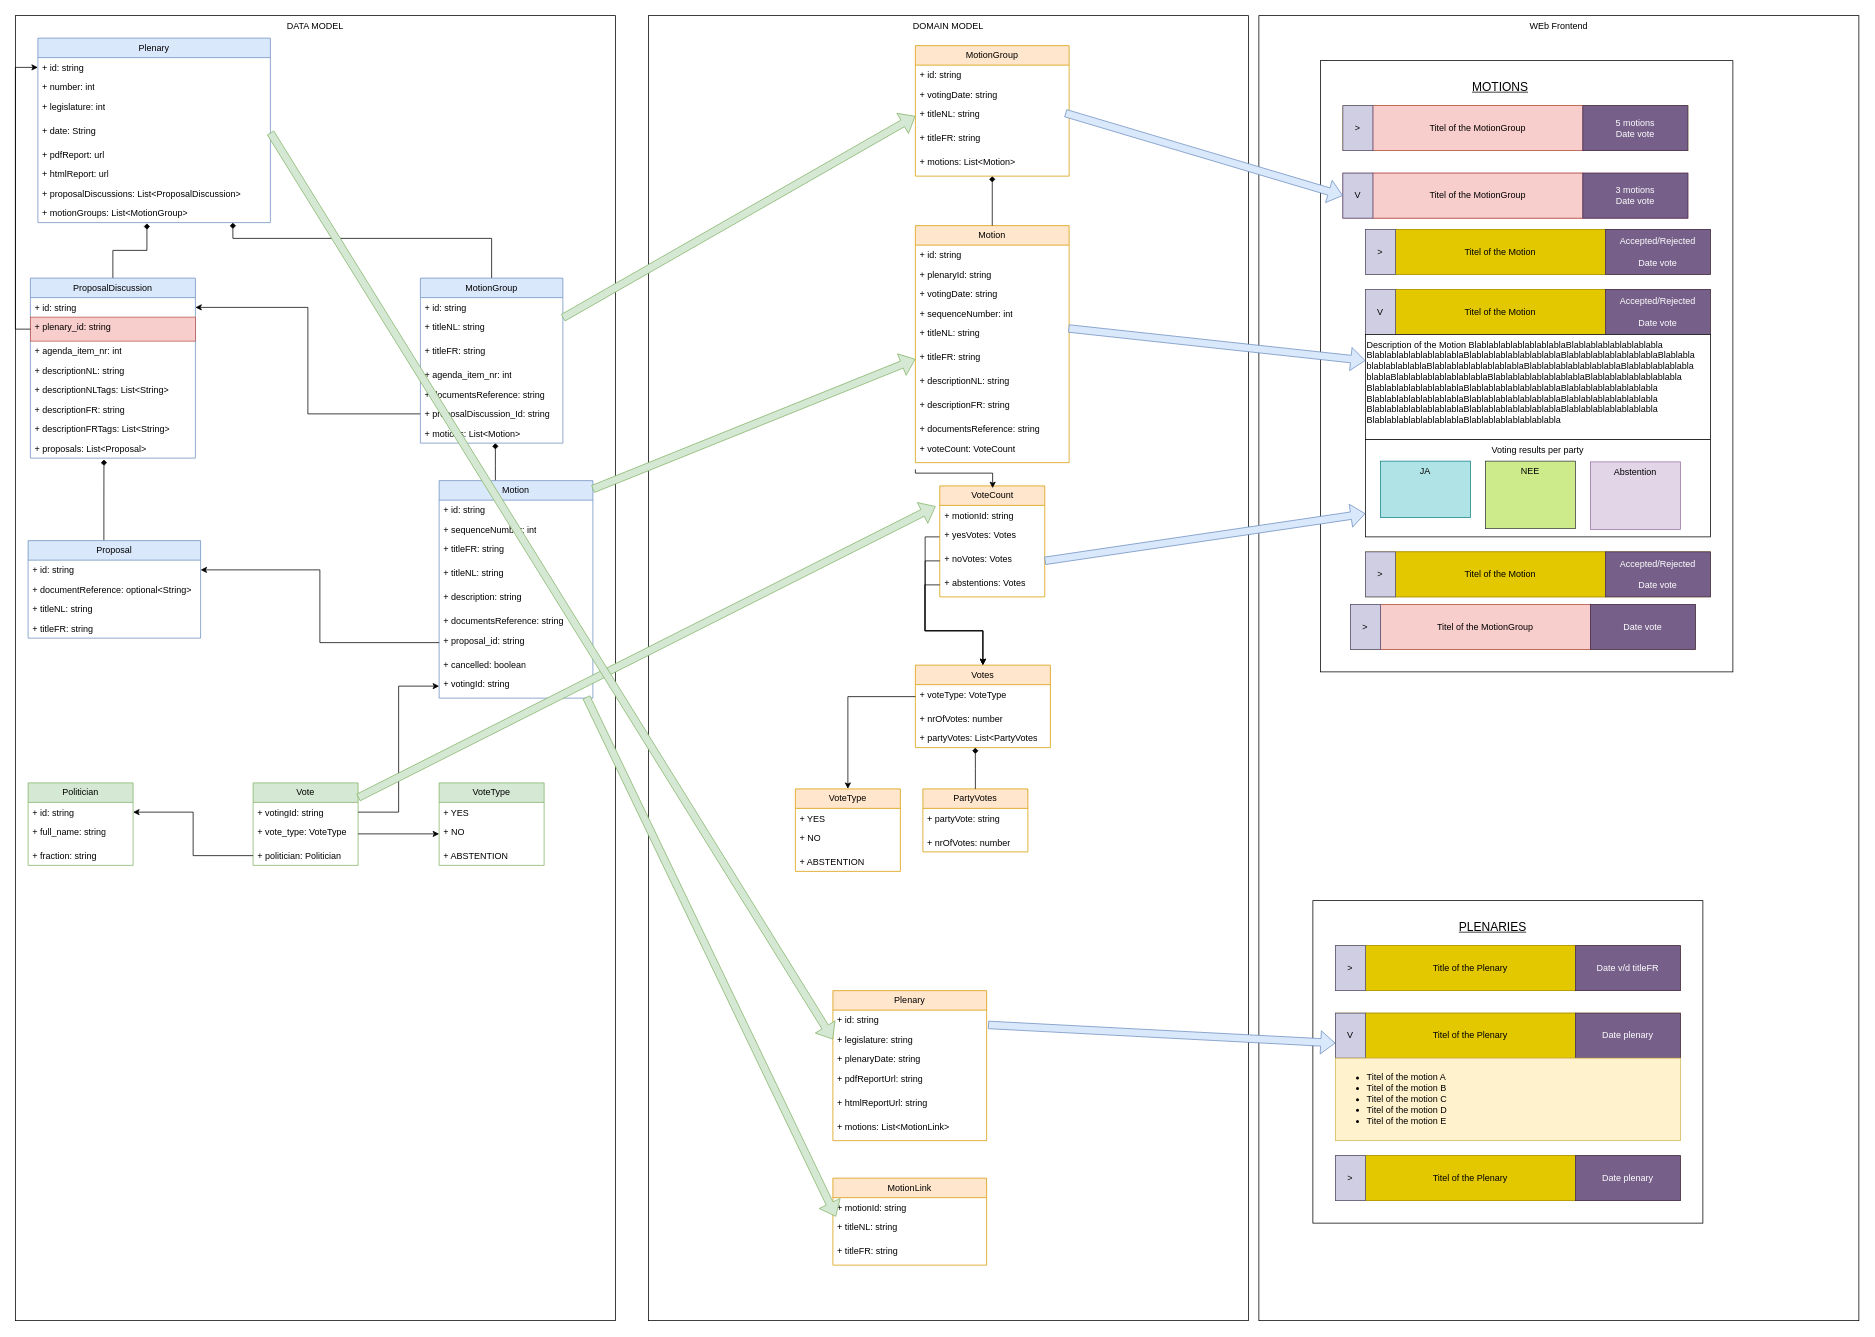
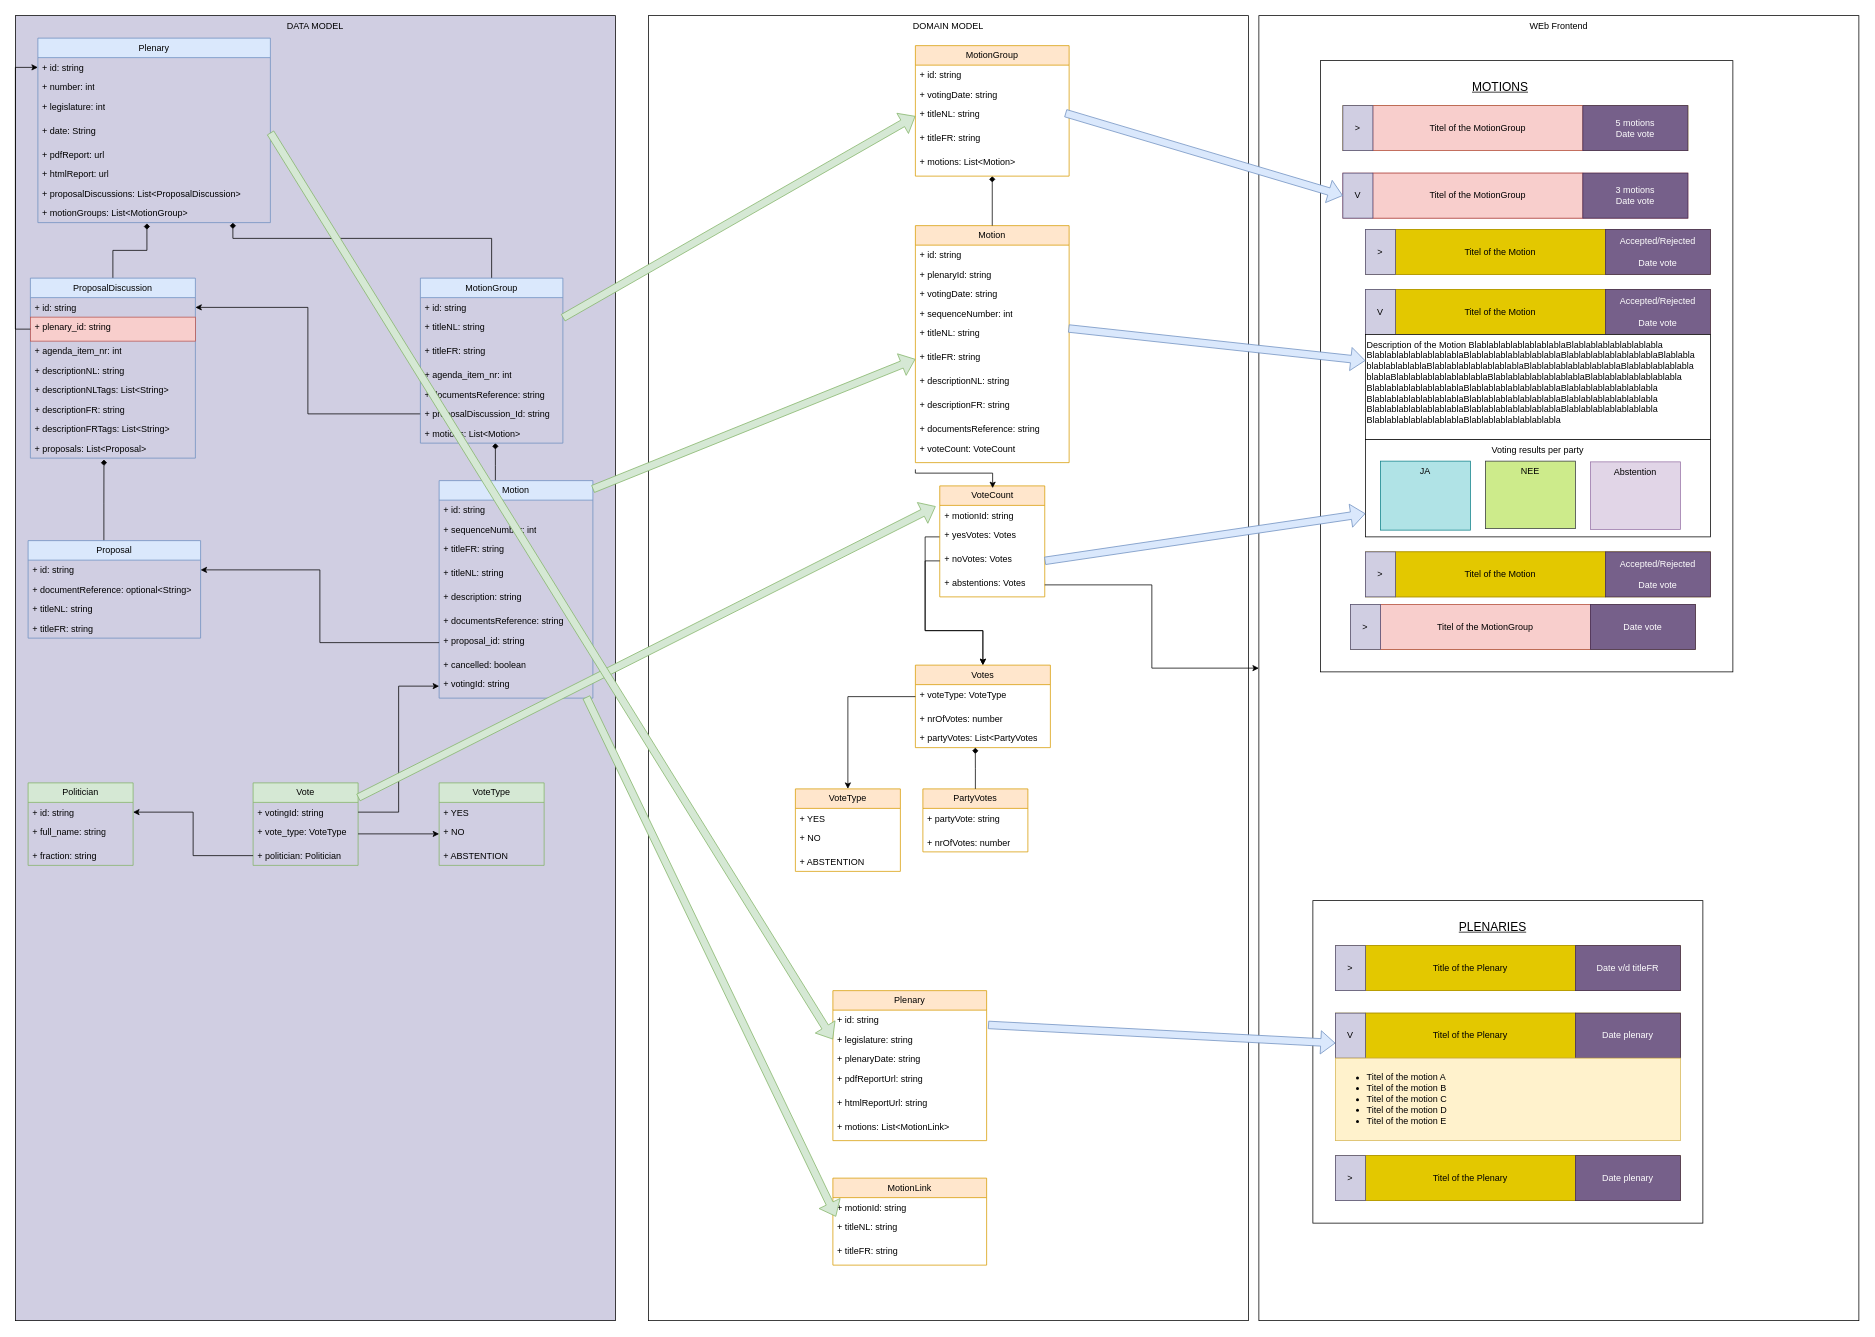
node "JA": size 90x56 -> 90x69
edge "+ abstentions: Votes" -> "Votes": now "+ abstentions: Votes" -> "WEb Frontend"
node "DATA MODEL": fillcolor #ffffff -> #d0cee2
